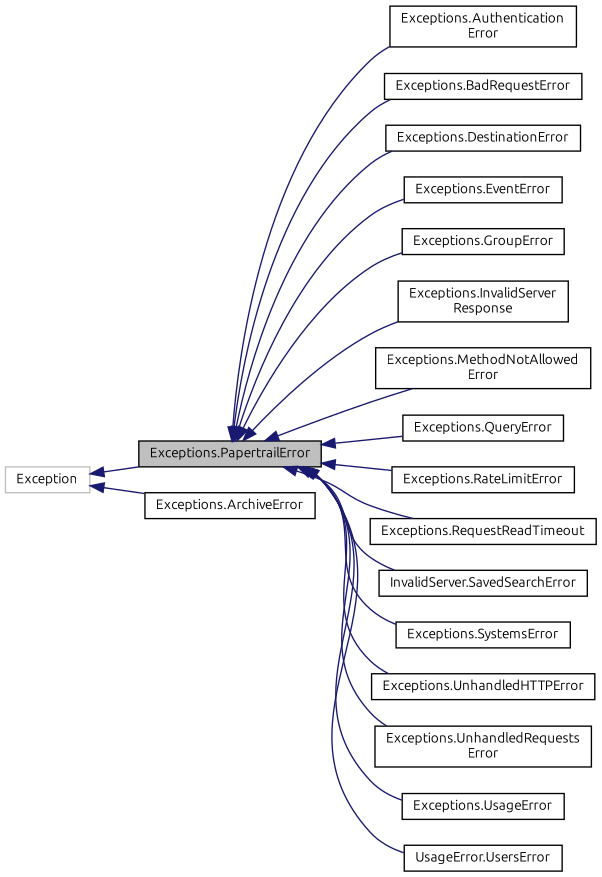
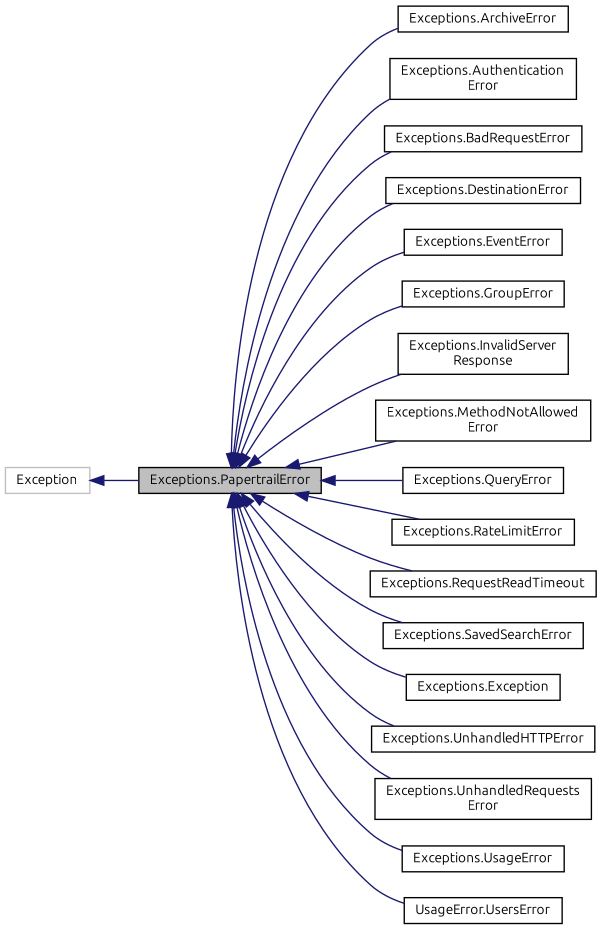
edge "Exceptions.ArchiveError" -> "Exception": now "Exceptions.ArchiveError" -> "Exceptions.PapertrailError"
node "InvalidServer.SavedSearchError": label "InvalidServer.SavedSearchError" -> "Exceptions.SavedSearchError"
node "Exceptions.SystemsError": label "Exceptions.SystemsError" -> "Exceptions.Exception"
